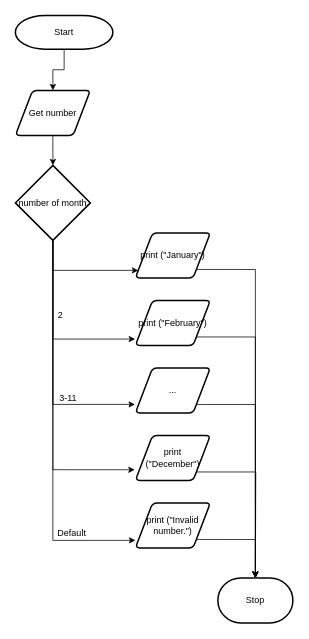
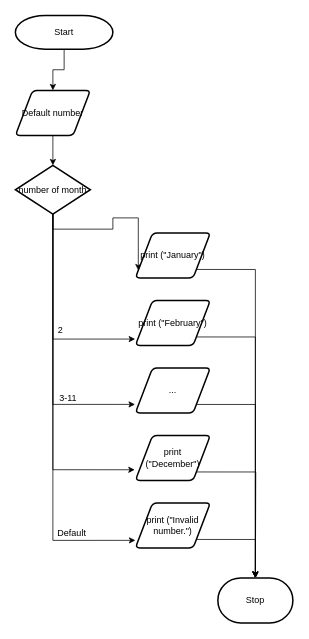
node "Get number": label "Get number" -> "Default number"
node "number of month": size 75x75 -> 75x49
node "2": moved (60, 315) -> (60, 330)
